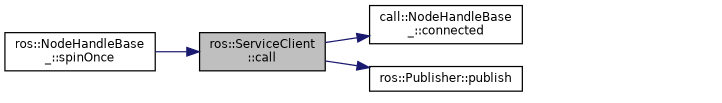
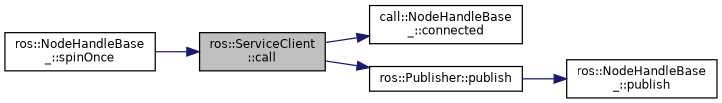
node "ros::NodeHandleBase _::publish": added
